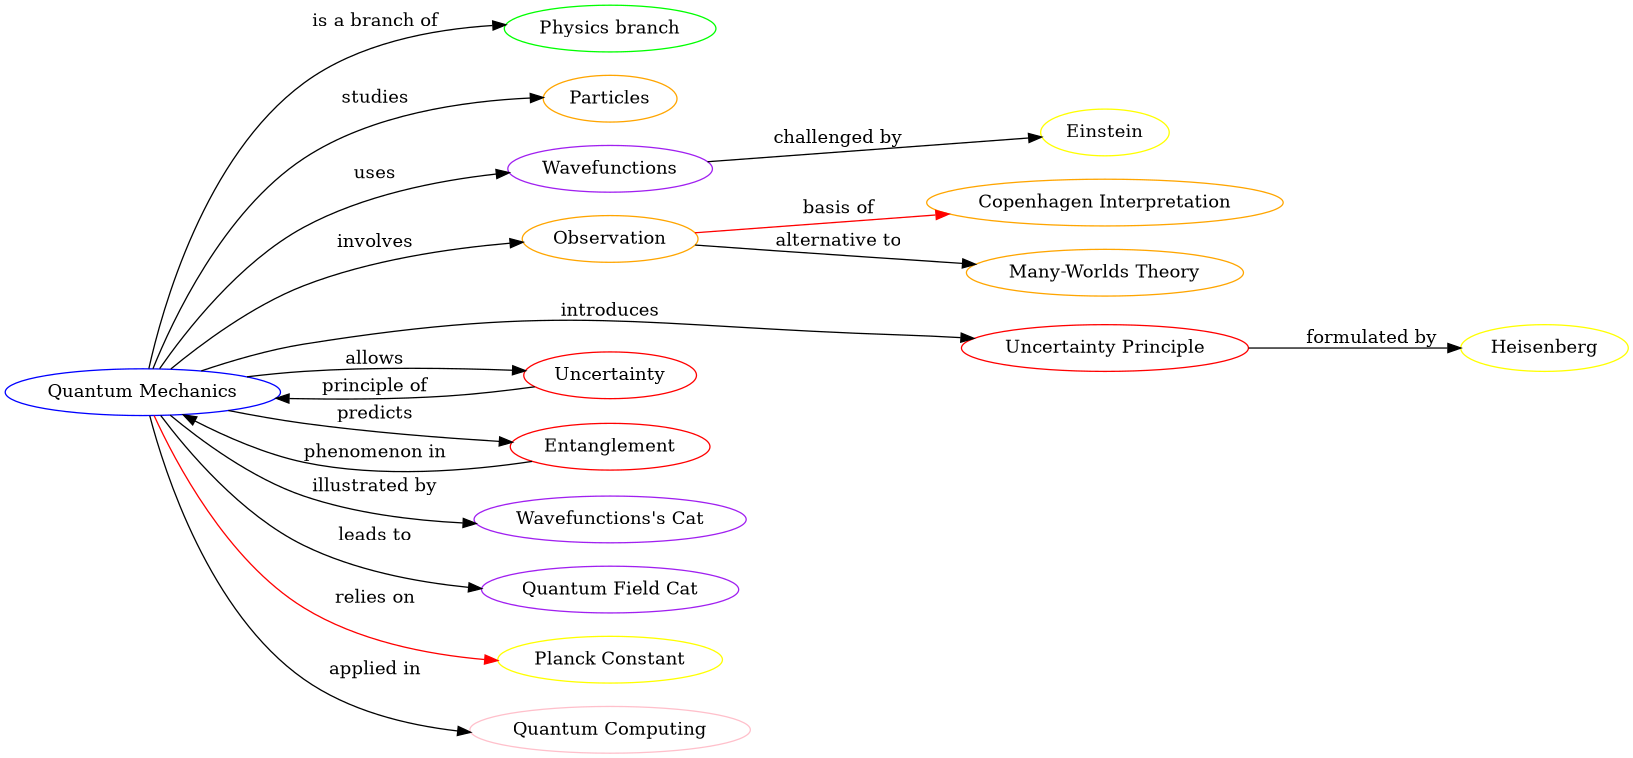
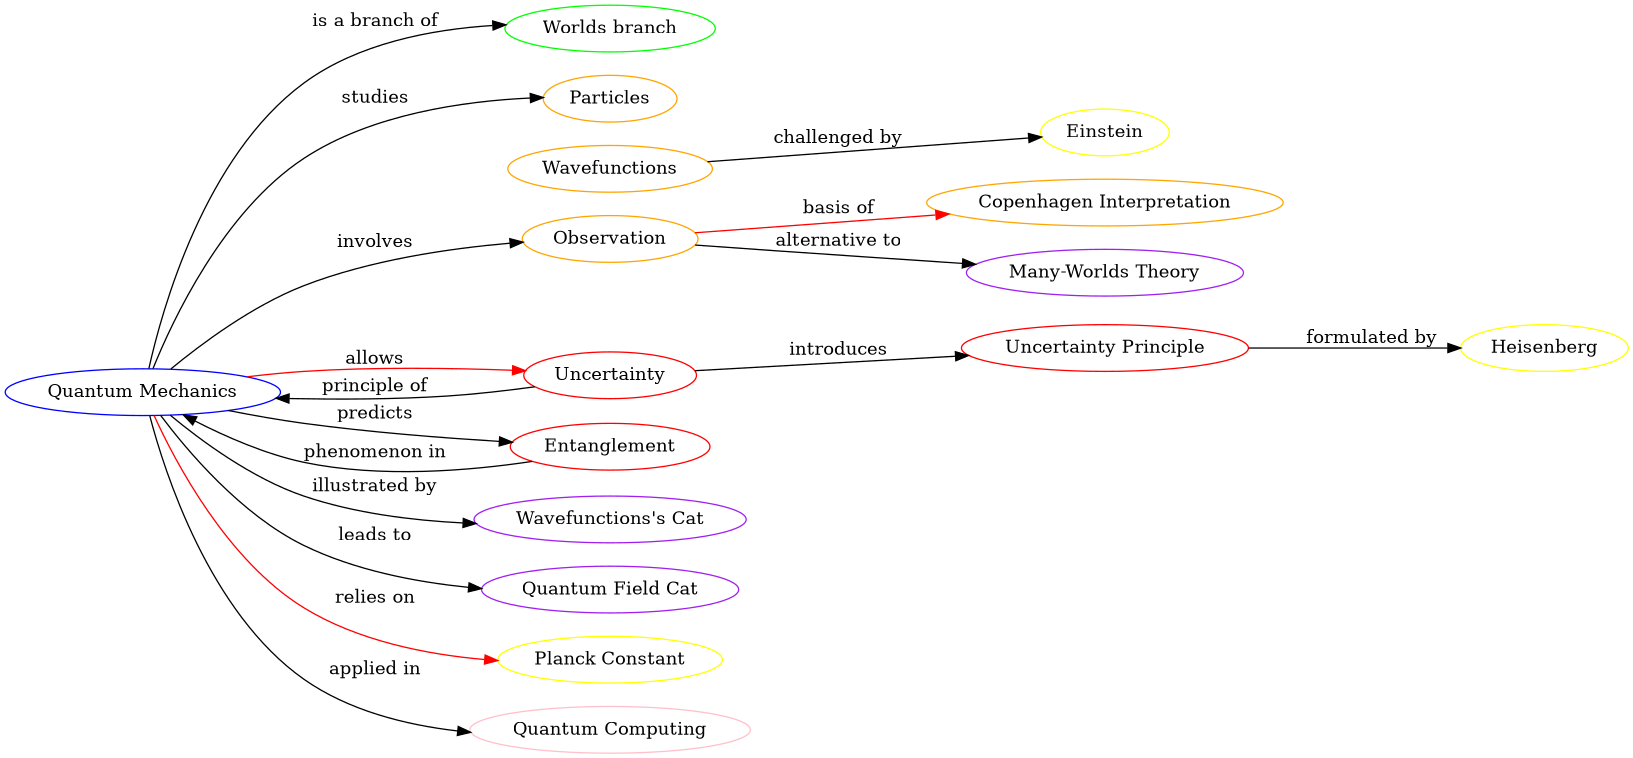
node "Physics branch": label "Physics branch" -> "Worlds branch"
node "Wavefunctions": color purple -> orange
edge "Quantum Mechanics" -> "Wavefunctions": removed, label "uses"
node "Many-Worlds Theory": color orange -> purple
edge "Quantum Mechanics" -> "Uncertainty Principle": now "Uncertainty" -> "Uncertainty Principle"
edge "Quantum Mechanics" -> "Uncertainty": color black -> red
